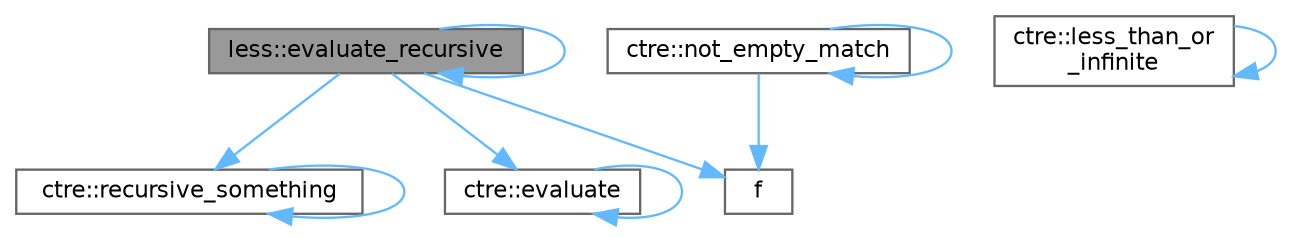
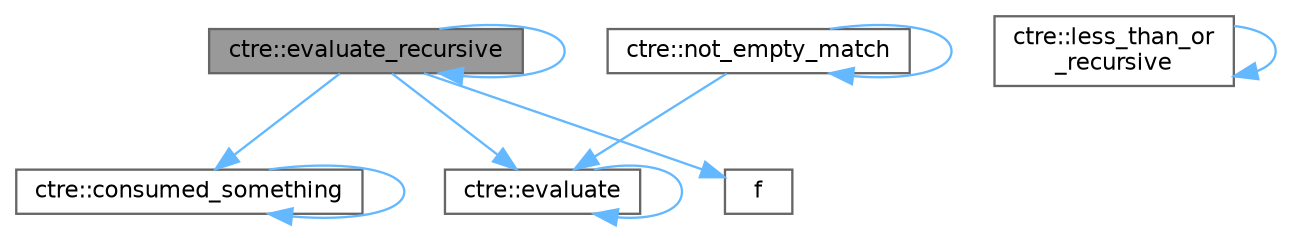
node "less::evaluate_recursive": label "less::evaluate_recursive" -> "ctre::evaluate_recursive"
node "ctre::less_than_or _infinite": label "ctre::less_than_or _infinite" -> "ctre::less_than_or _recursive"
edge "ctre::not_empty_match" -> "f": now "ctre::not_empty_match" -> "ctre::evaluate"
node "ctre::recursive_something": label "ctre::recursive_something" -> "ctre::consumed_something"
